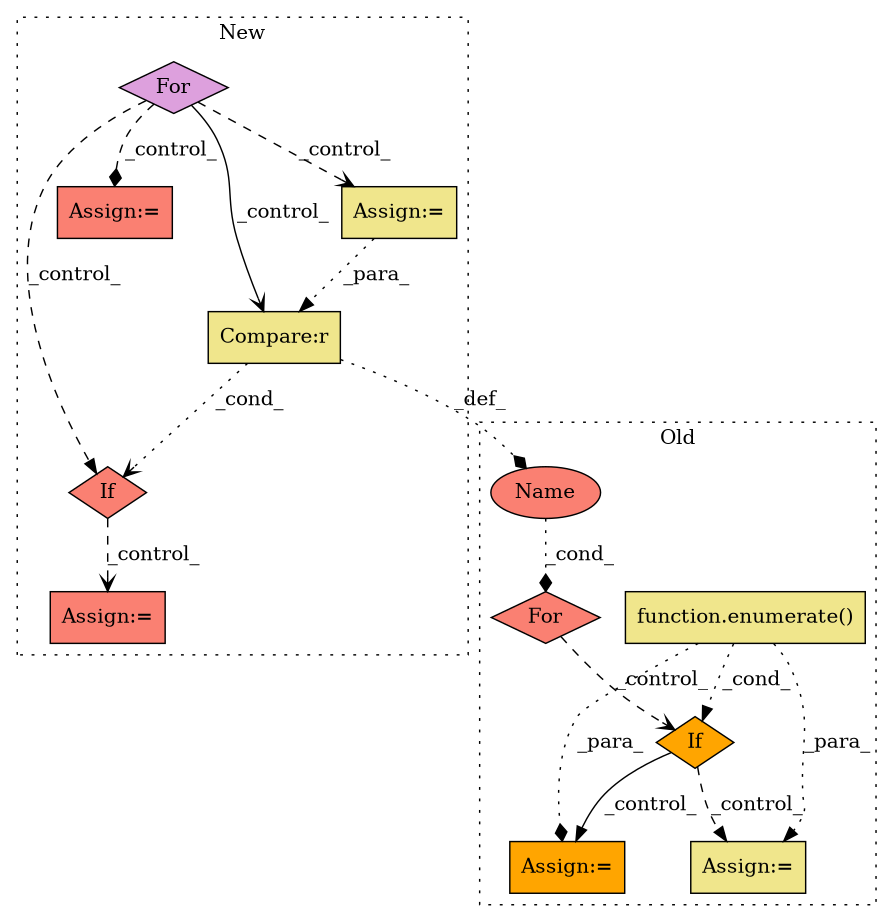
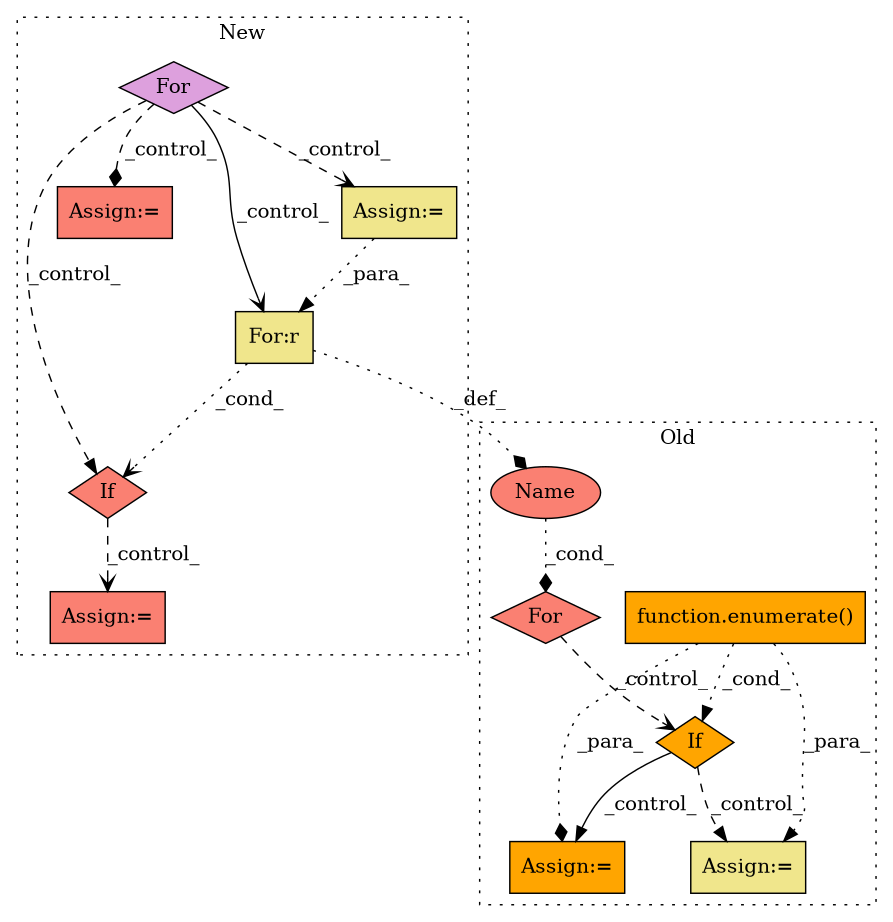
node "Compare:r": label "Compare:r" -> "For:r"
node "function.enumerate()": fillcolor khaki -> orange
